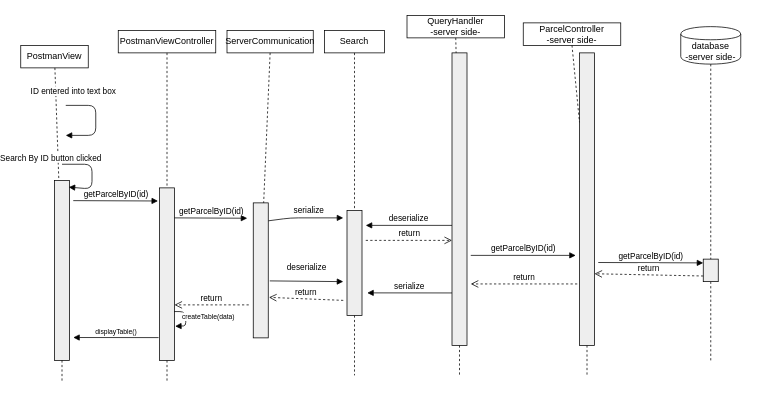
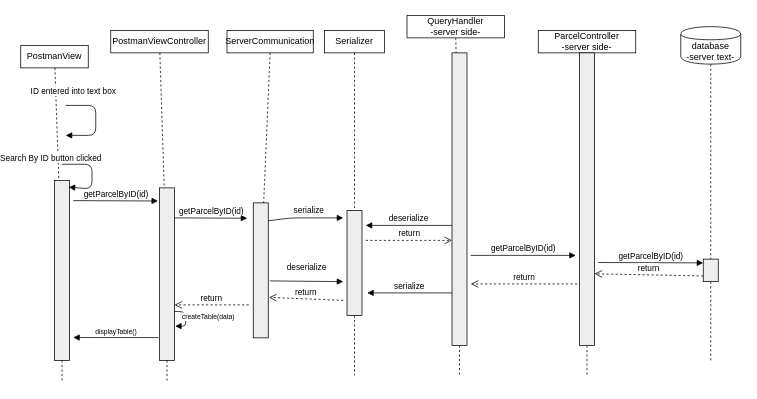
node "ParcelController -server side-": moved (572, 34) -> (587, 42)
node "PostmanViewController": moved (167, 42) -> (159, 42)
node "Search": label "Search" -> "Serializer"
node "database -server side-": label "database -server side-" -> "database -server text-"
